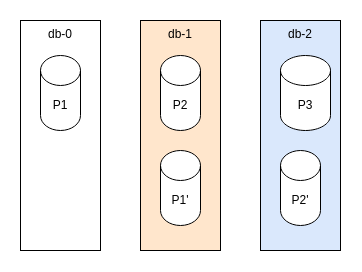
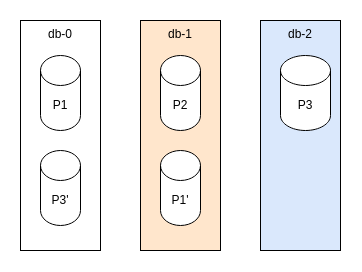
node "P3'": added
node "P2'": removed
